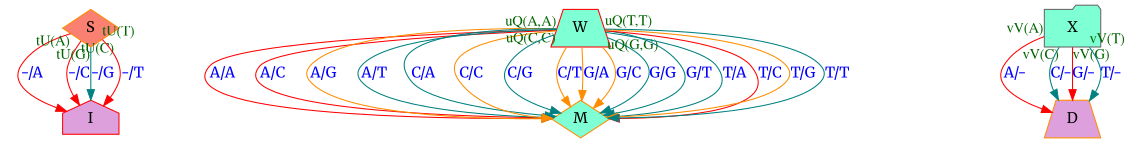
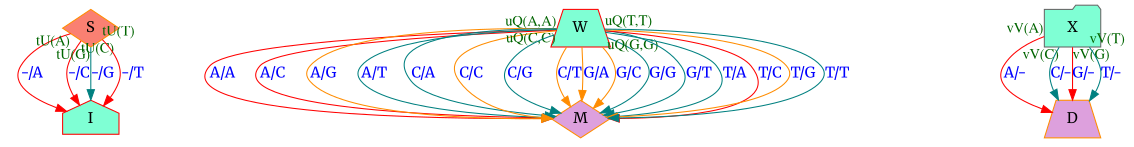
node "I": fillcolor plum -> aquamarine
node "M": fillcolor aquamarine -> plum
